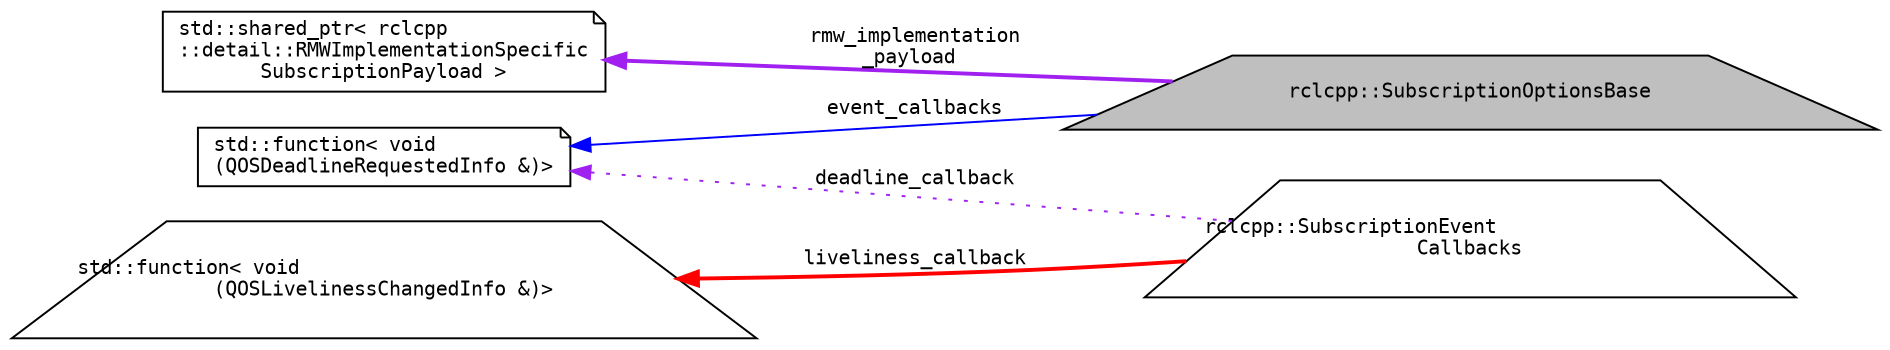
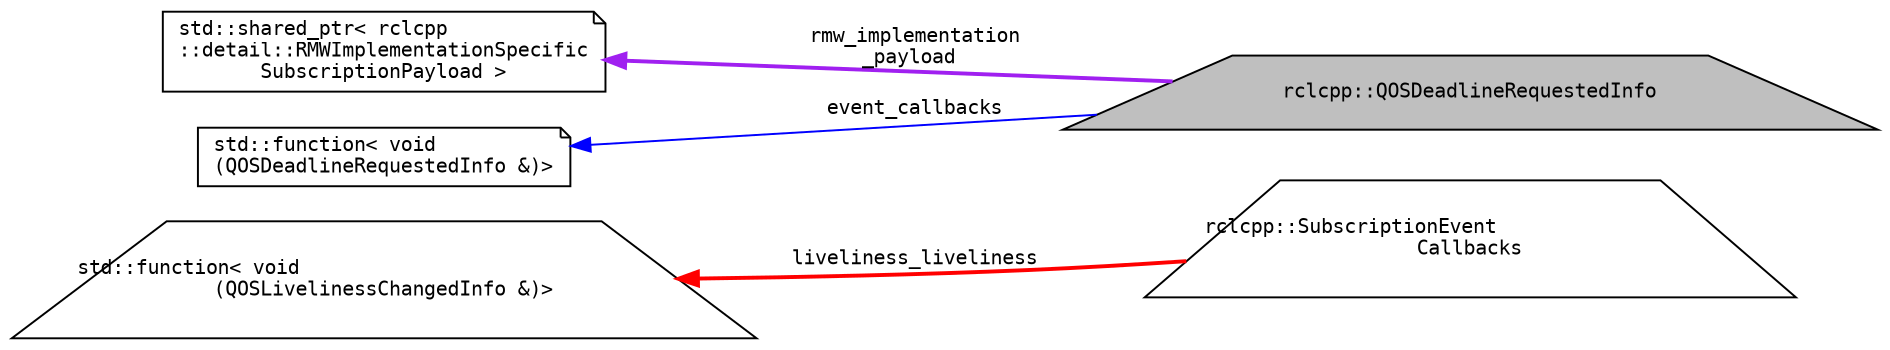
node "rclcpp::SubscriptionOptionsBase": label "rclcpp::SubscriptionOptionsBase" -> "rclcpp::QOSDeadlineRequestedInfo"
edge "rclcpp::SubscriptionEvent Callbacks" -> "std::function< void (QOSDeadlineRequestedInfo &)>": removed, label "deadline_callback"
edge "rclcpp::SubscriptionEvent Callbacks" -> "std::function< void (QOSLivelinessChangedInfo &)>": label " liveliness_callback" -> " liveliness_liveliness"
